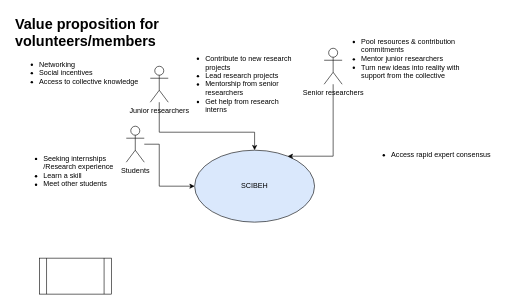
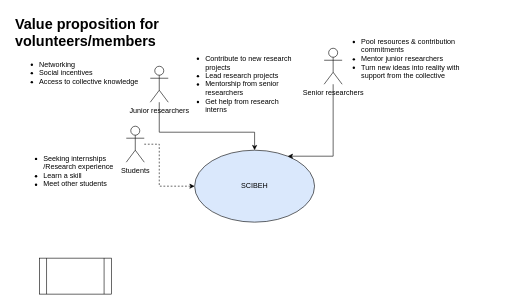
node "Access rapid expert consensus": removed
edge "Students" -> "SCIBEH": style solid -> dashed
